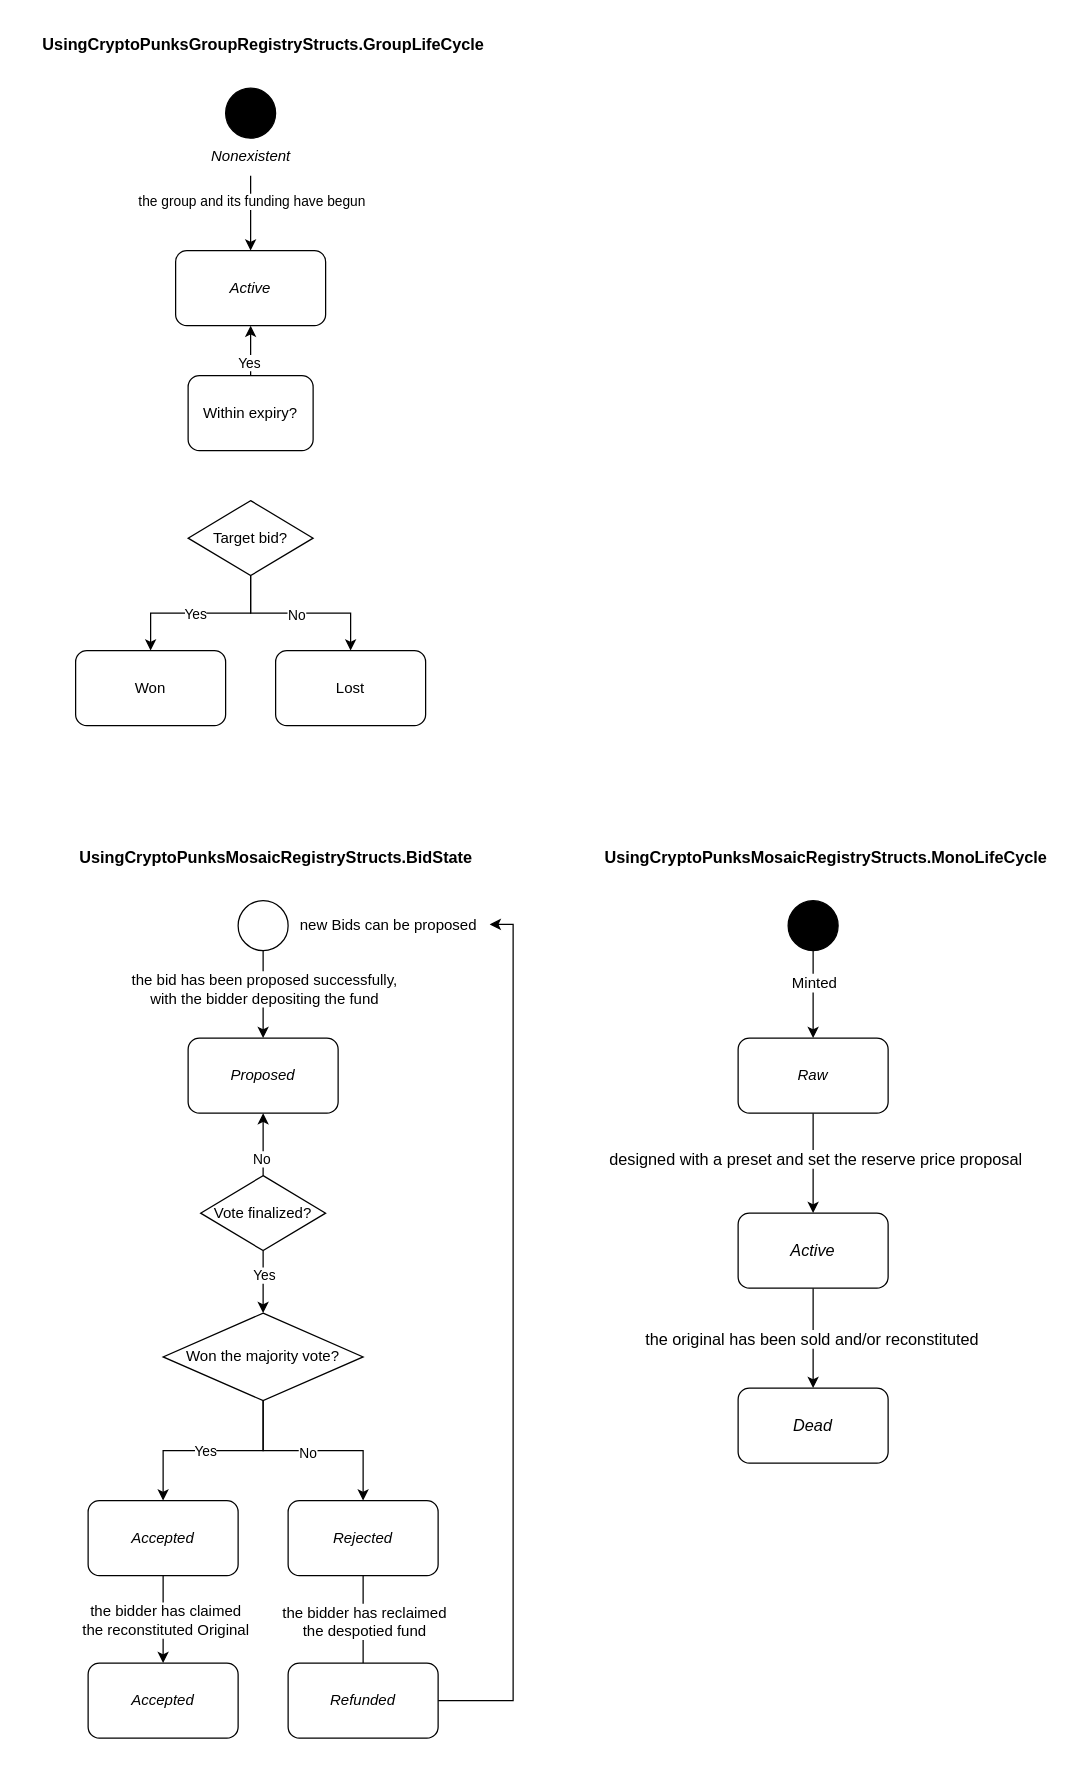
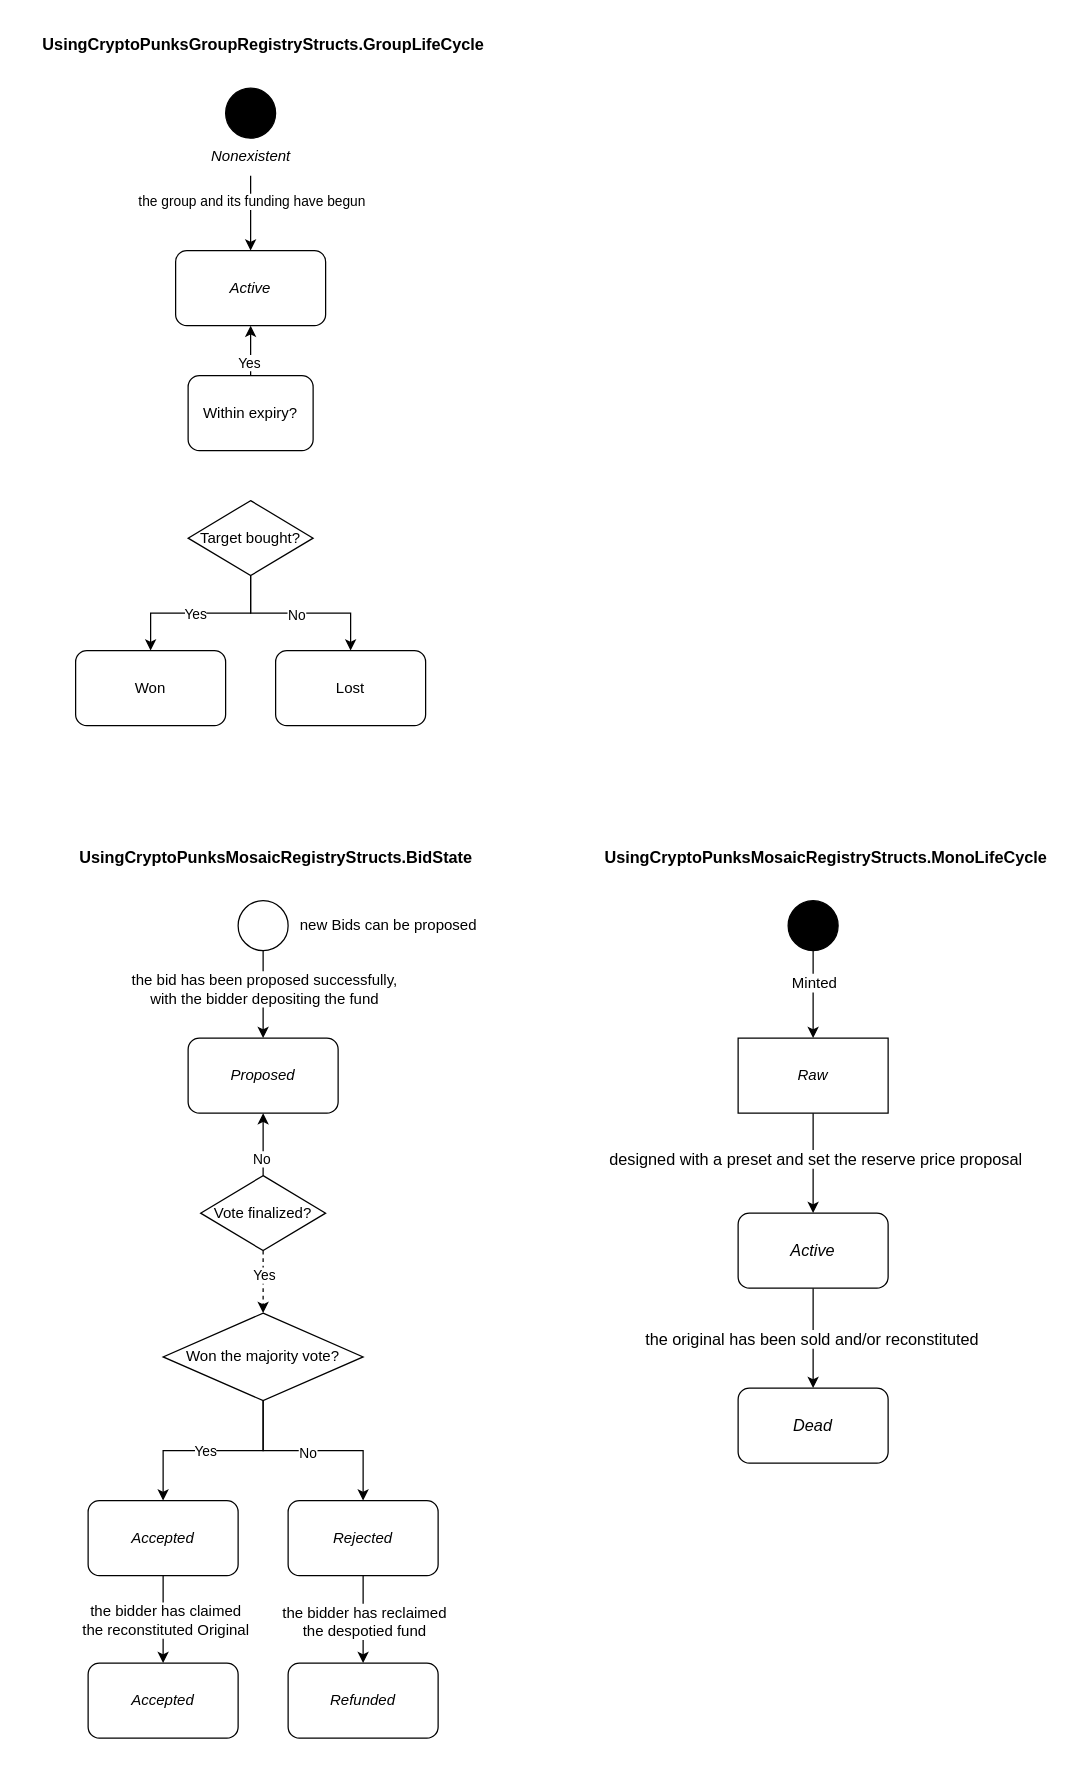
node "Target bid?": label "Target bid?" -> "Target bought?"
node "Raw": shape rounded rectangle -> rectangle
edge "Vote finalized?" -> "Won the majority vote?": style solid -> dashed
edge "Refunded" -> "new Bids can be proposed": removed
edge "Rejected" -- "Refunded": arrowhead none -> classic
